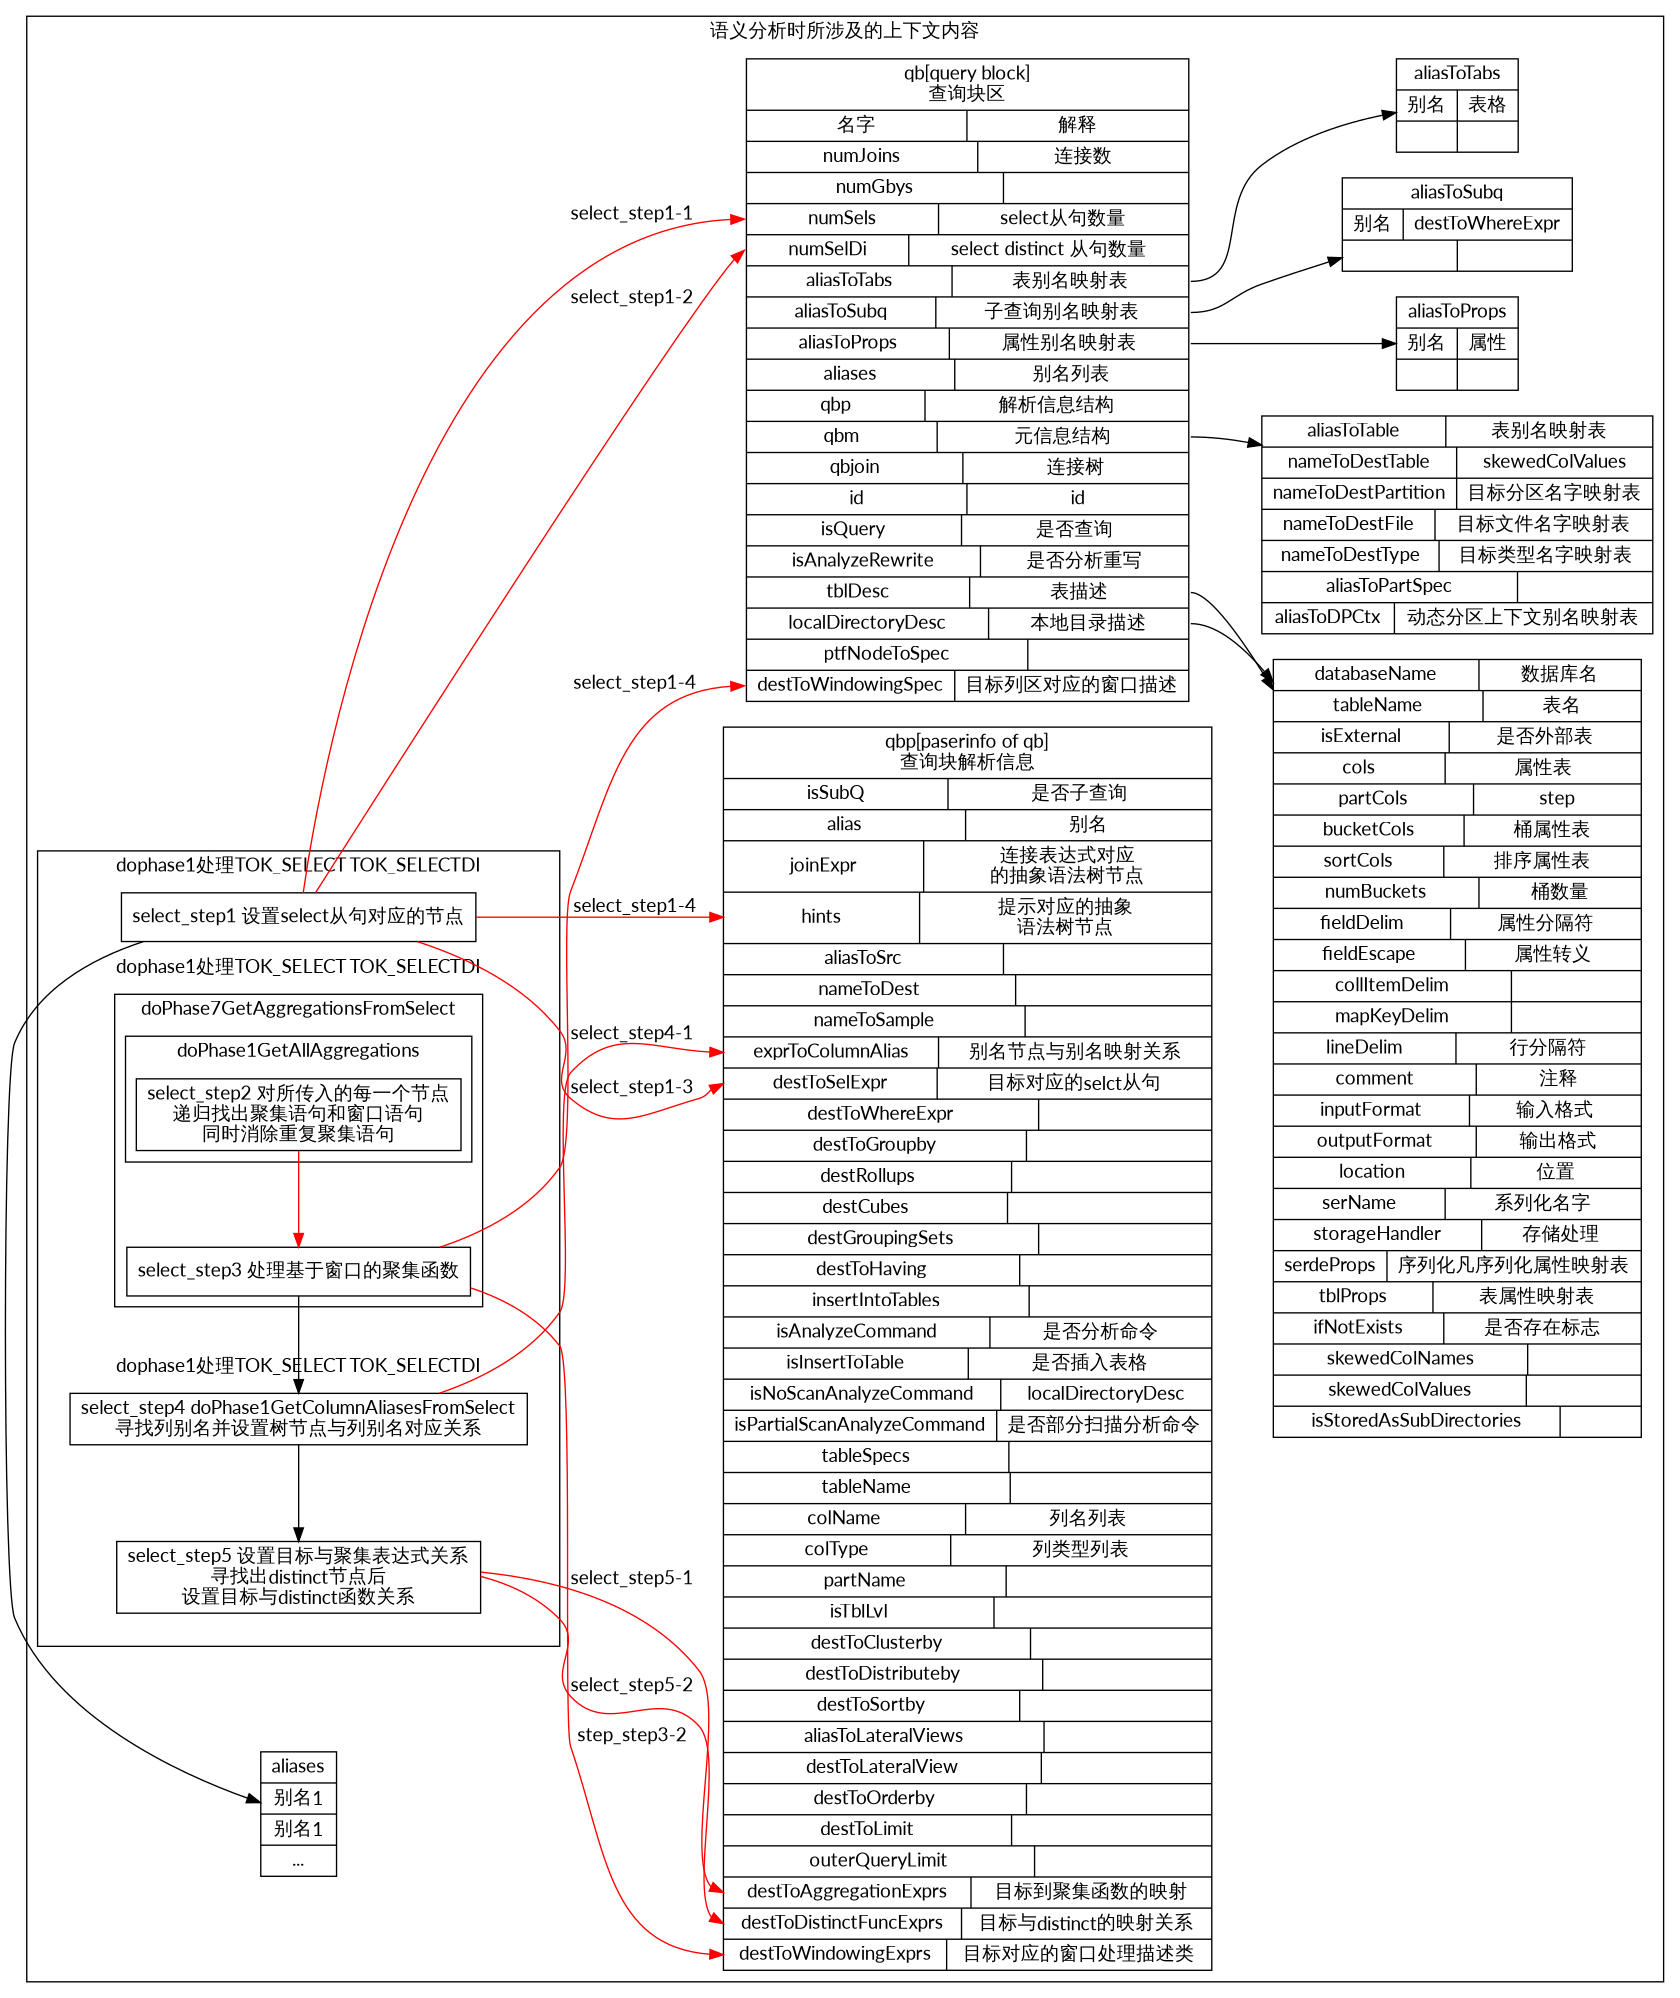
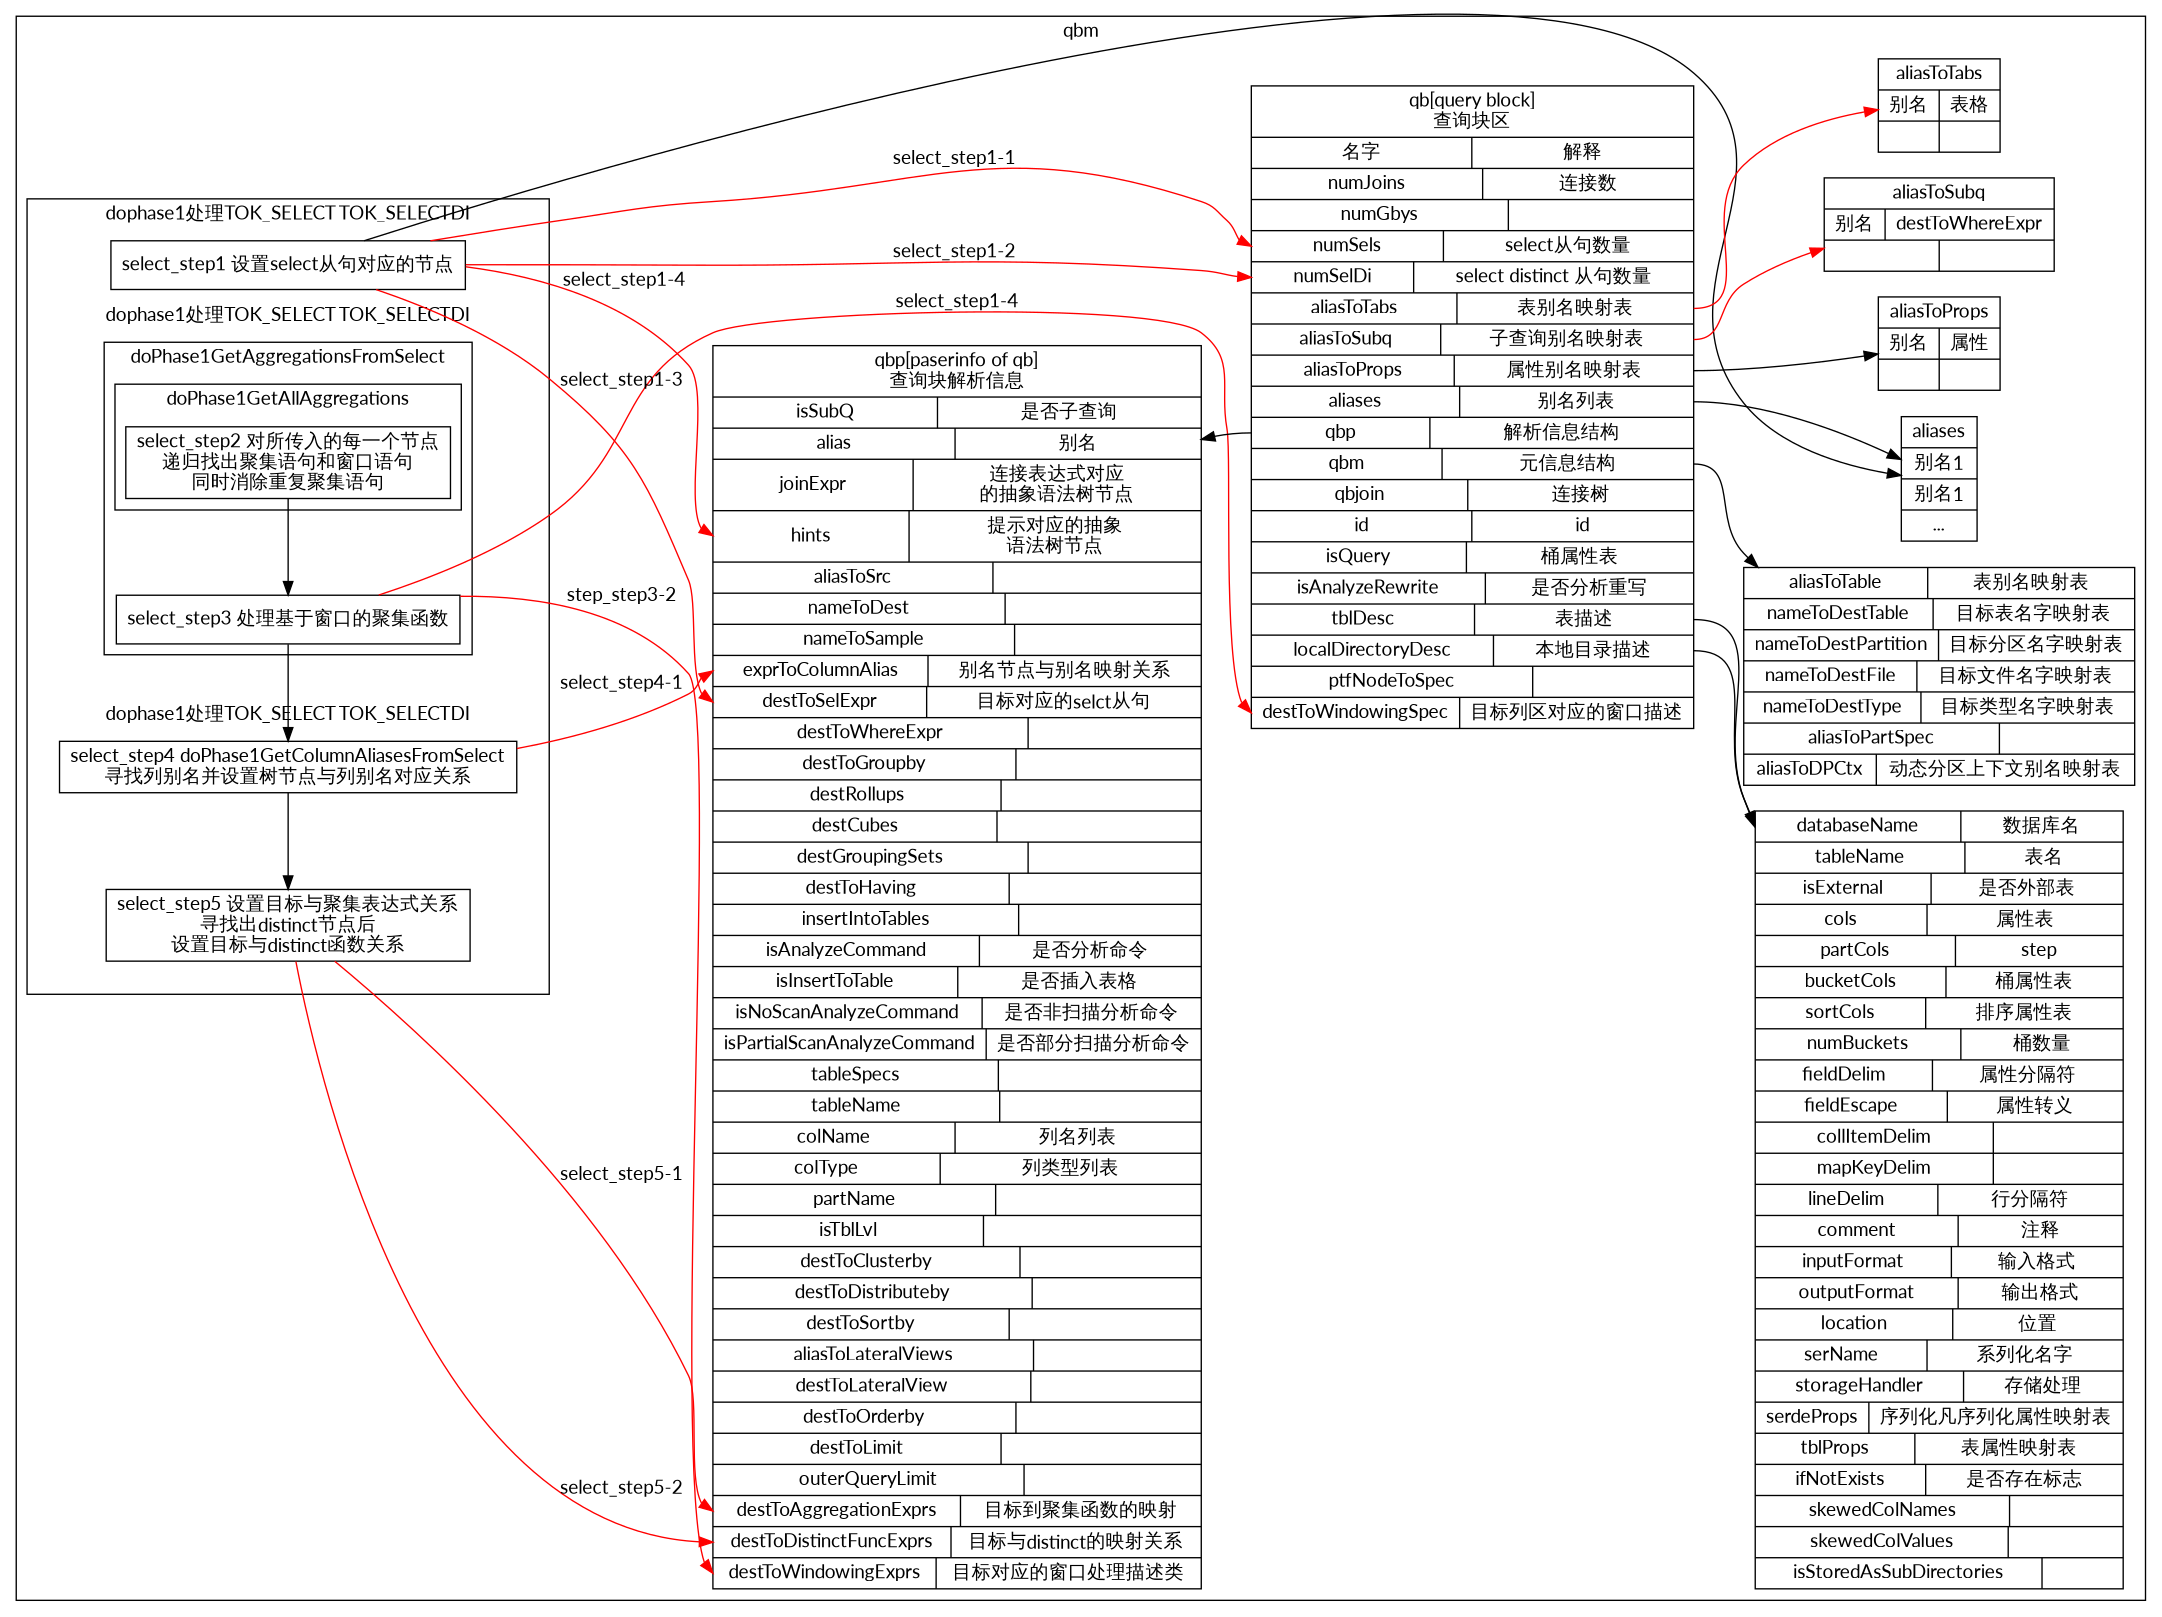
cluster " 语义分析时所涉及的上下文内容 ": label " 语义分析时所涉及的上下文内容 " -> " qbm "
edge "qb[query block]" -> "aliasToTabs": color black -> red
edge "qb[query block]" -> "aliasToSubq": color black -> red
edge "qb[query block]" -> "aliases": added
edge "qb[query block]" -> "qbp[paserinfo of qb]": added
node "aliasToTable": text "skewedColValues" -> "目标表名字映射表"
node "qb[query block]": text "是否查询" -> "桶属性表"
cluster "doPhase7GetAggregationsFromSelect": label "doPhase7GetAggregationsFromSelect" -> "doPhase1GetAggregationsFromSelect"
edge "select_step2 对所传入的每一个节点 递归找出聚集语句和窗口语句 同时消除重复聚集语句" -> "select_step3 处理基于窗口的聚集函数": color red -> black
node "qbp[paserinfo of qb]": text "localDirectoryDesc" -> "是否非扫描分析命令"
